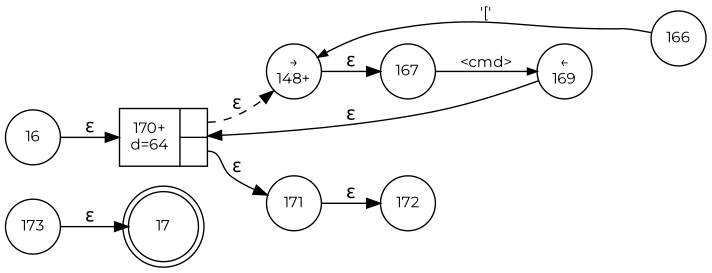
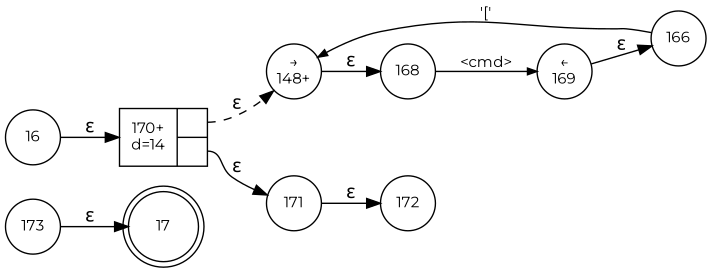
node "167": label "167" -> "168"
edge "← 169" -> "170+": now "← 169" -> "166"
node "170+": text "d=64" -> "d=14"
